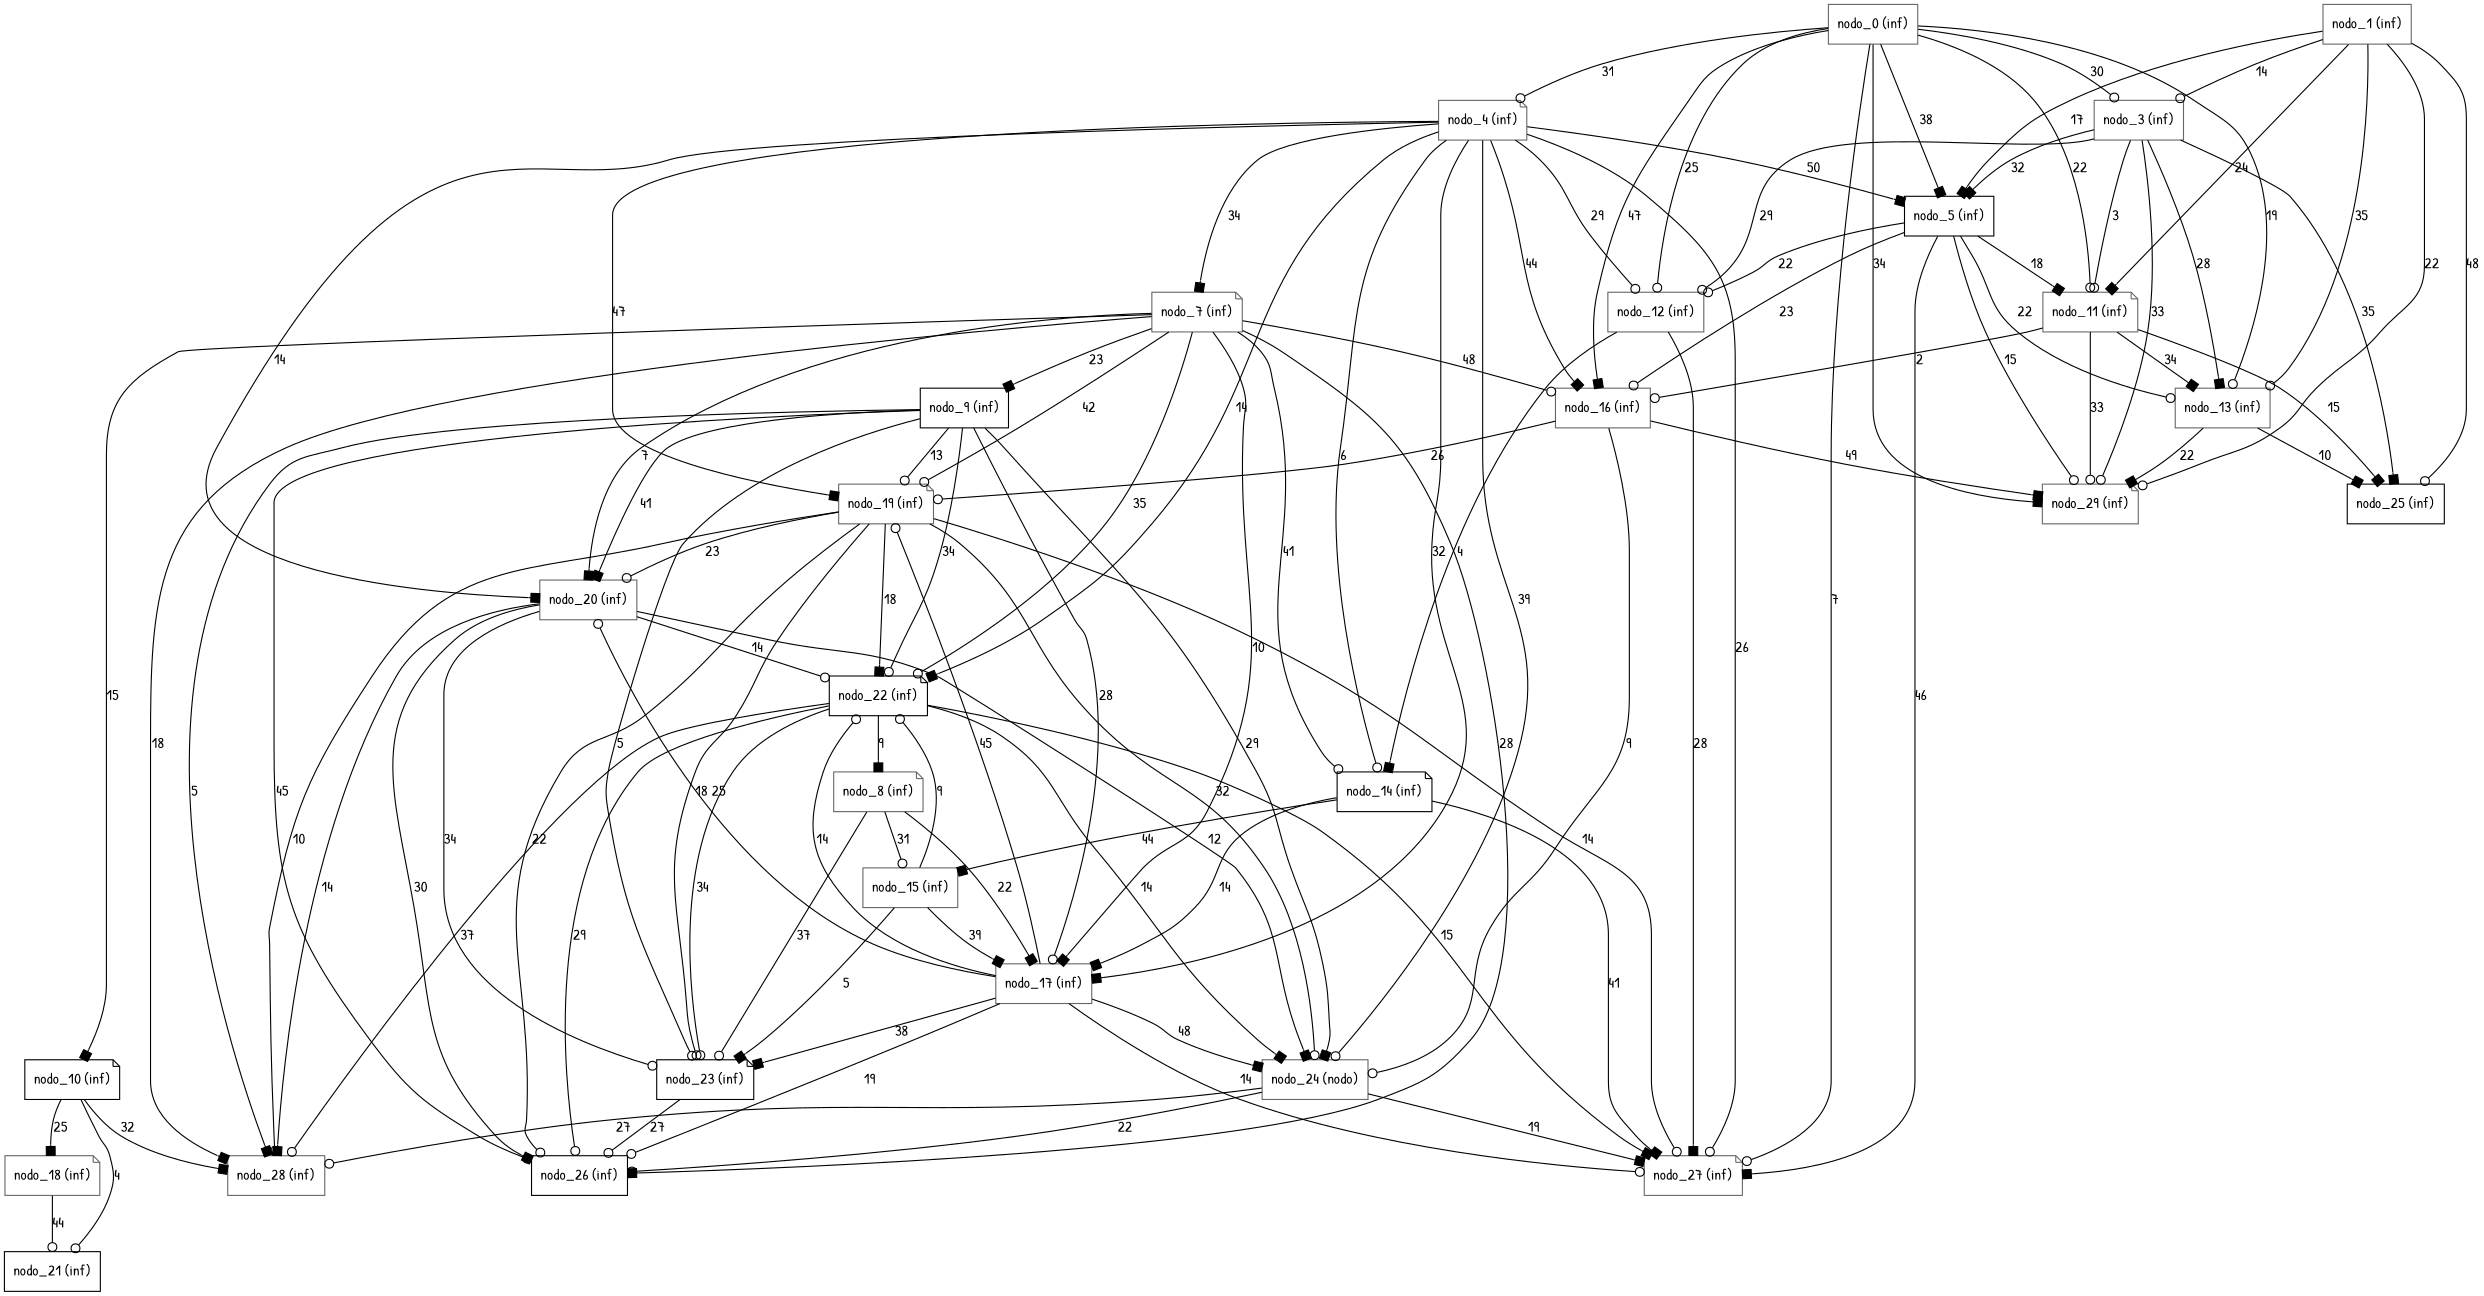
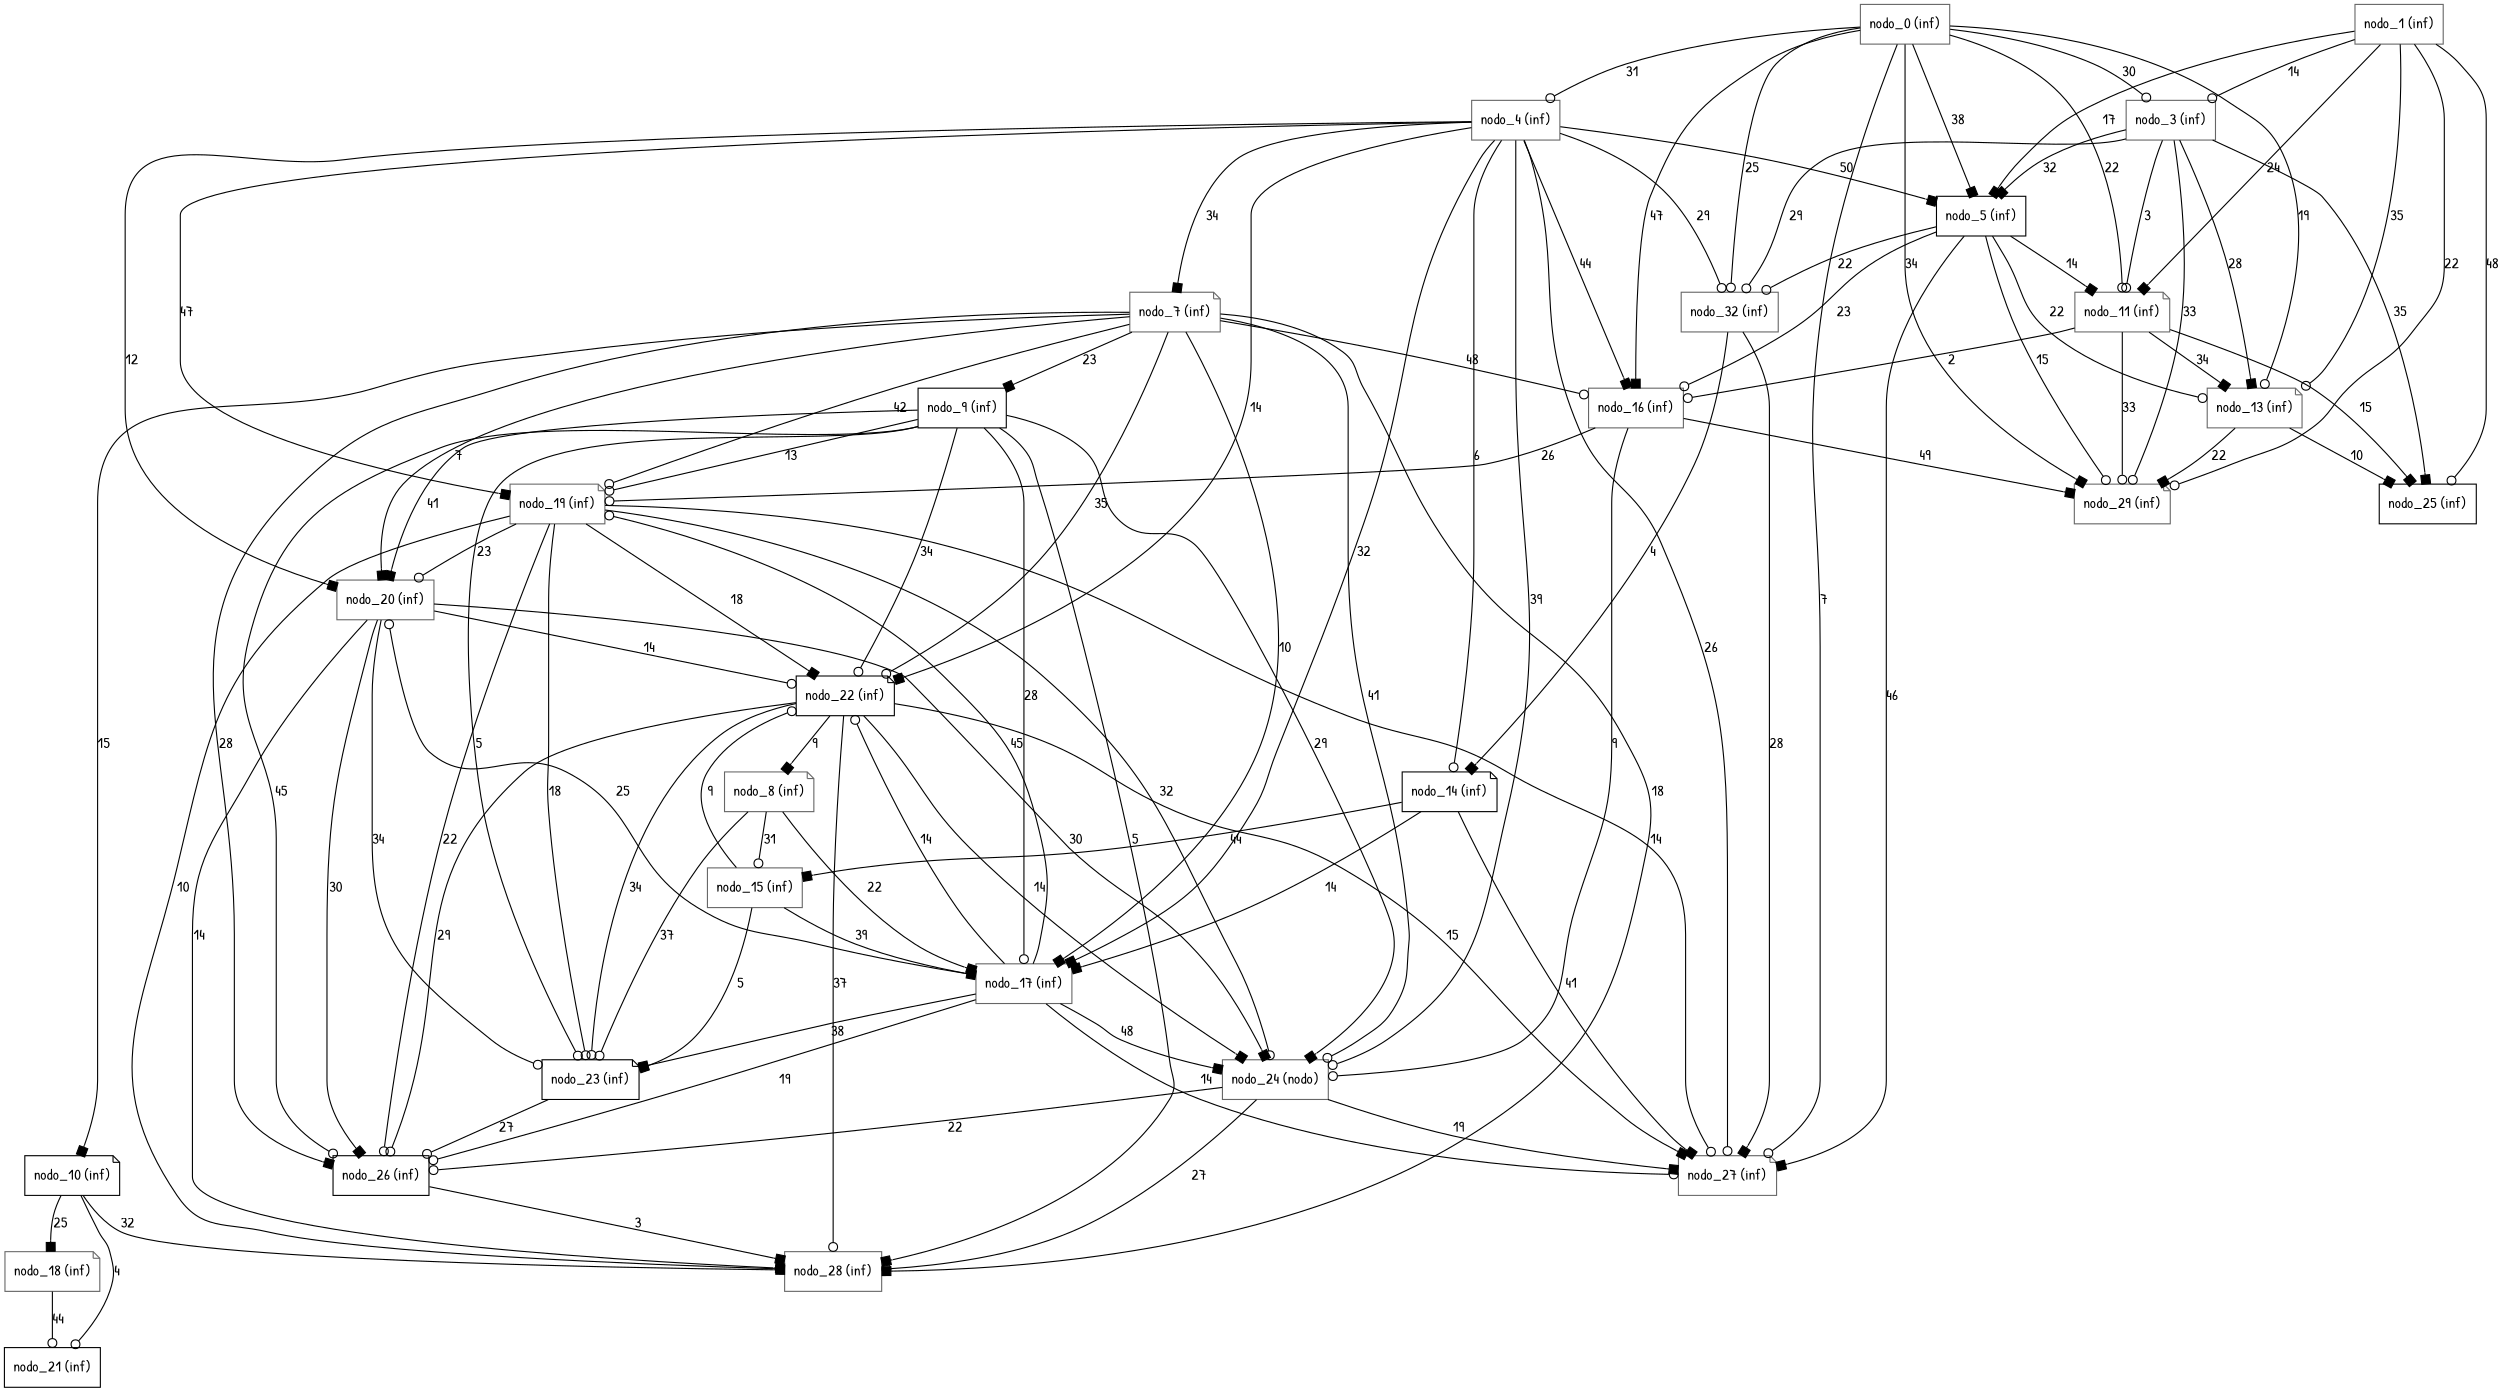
node "nodo_4 (inf)": shape note -> box
edge "nodo_5 (inf)" -> "nodo_11 (inf)": label "18" -> "14"
node "nodo_12 (inf)": label "nodo_12 (inf)" -> "nodo_32 (inf)"
edge "nodo_4 (inf)" -> "nodo_20 (inf)": label "14" -> "12"
node "nodo_13 (inf)": shape box -> note
edge "nodo_7 (inf)" -> "nodo_14 (inf)": now "nodo_7 (inf)" -> "nodo_24 (nodo)"
edge "nodo_20 (inf)" -> "nodo_24 (nodo)": label "12" -> "30"
edge "nodo_26 (inf)" -> "nodo_28 (inf)": added, label "3"
